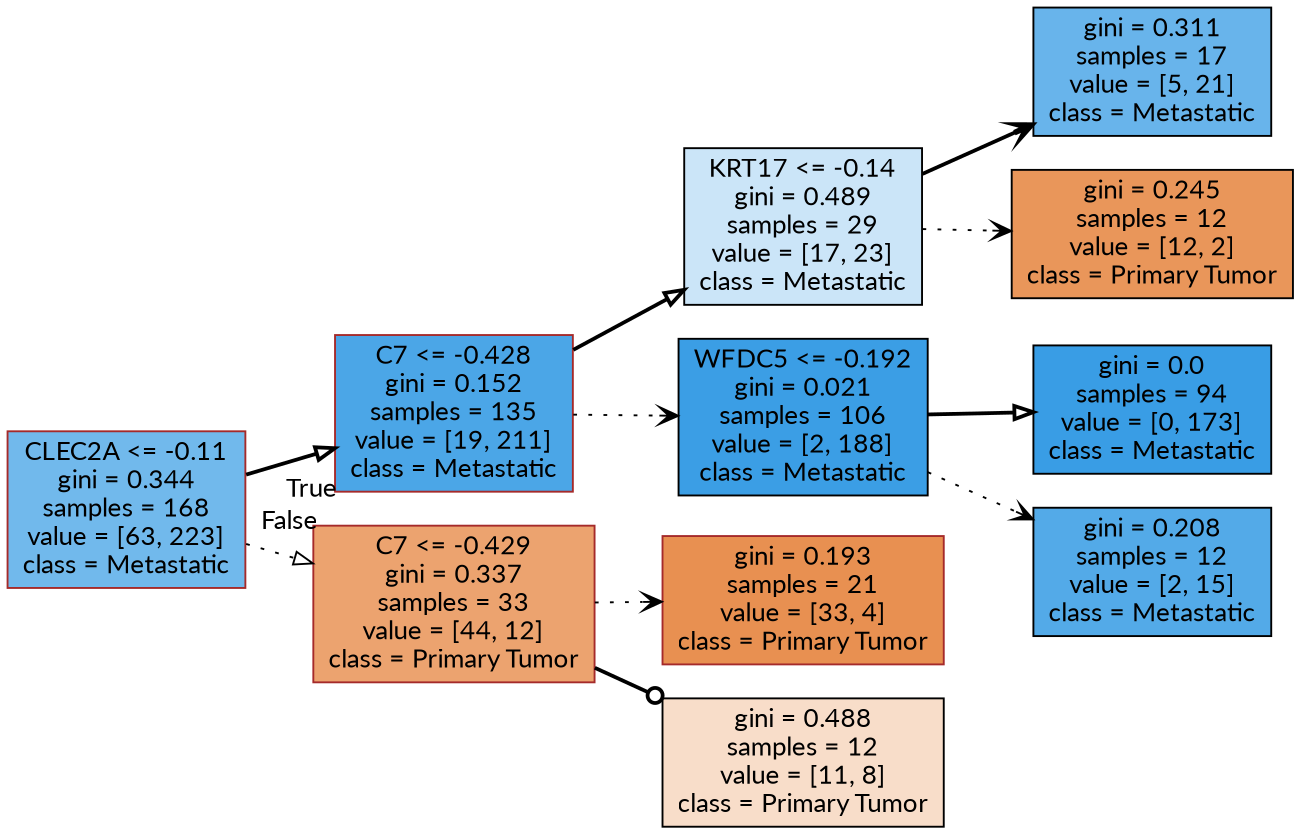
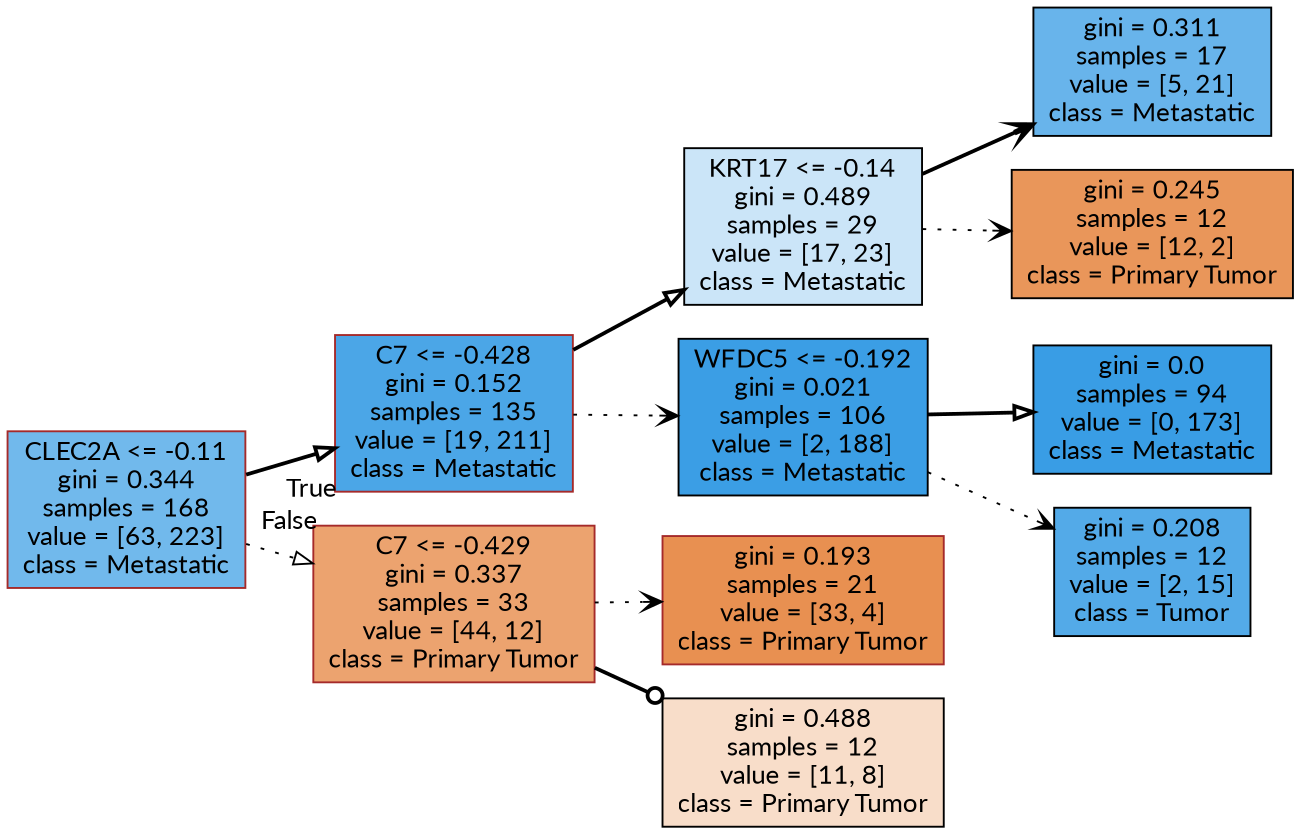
node "gini = 0.208 samples = 12 value = [2, 15] class = Metastatic": label "gini = 0.208 samples = 12 value = [2, 15] class = Metastatic" -> "gini = 0.208 samples = 12 value = [2, 15] class = Tumor"
